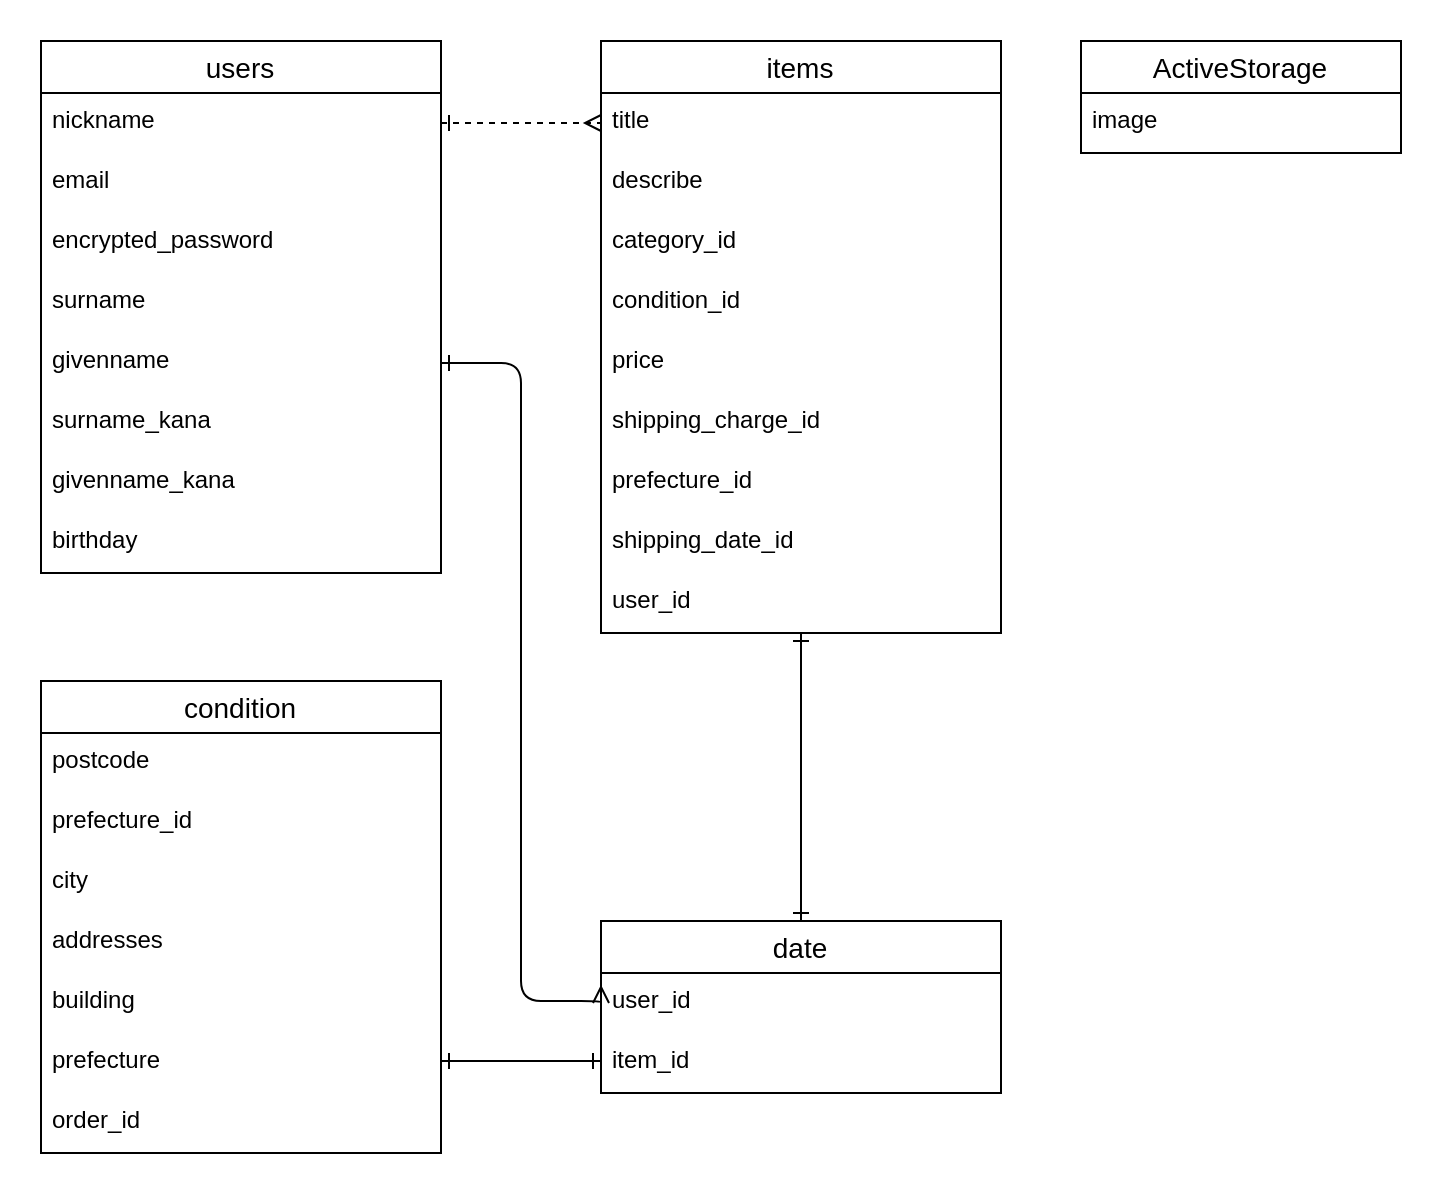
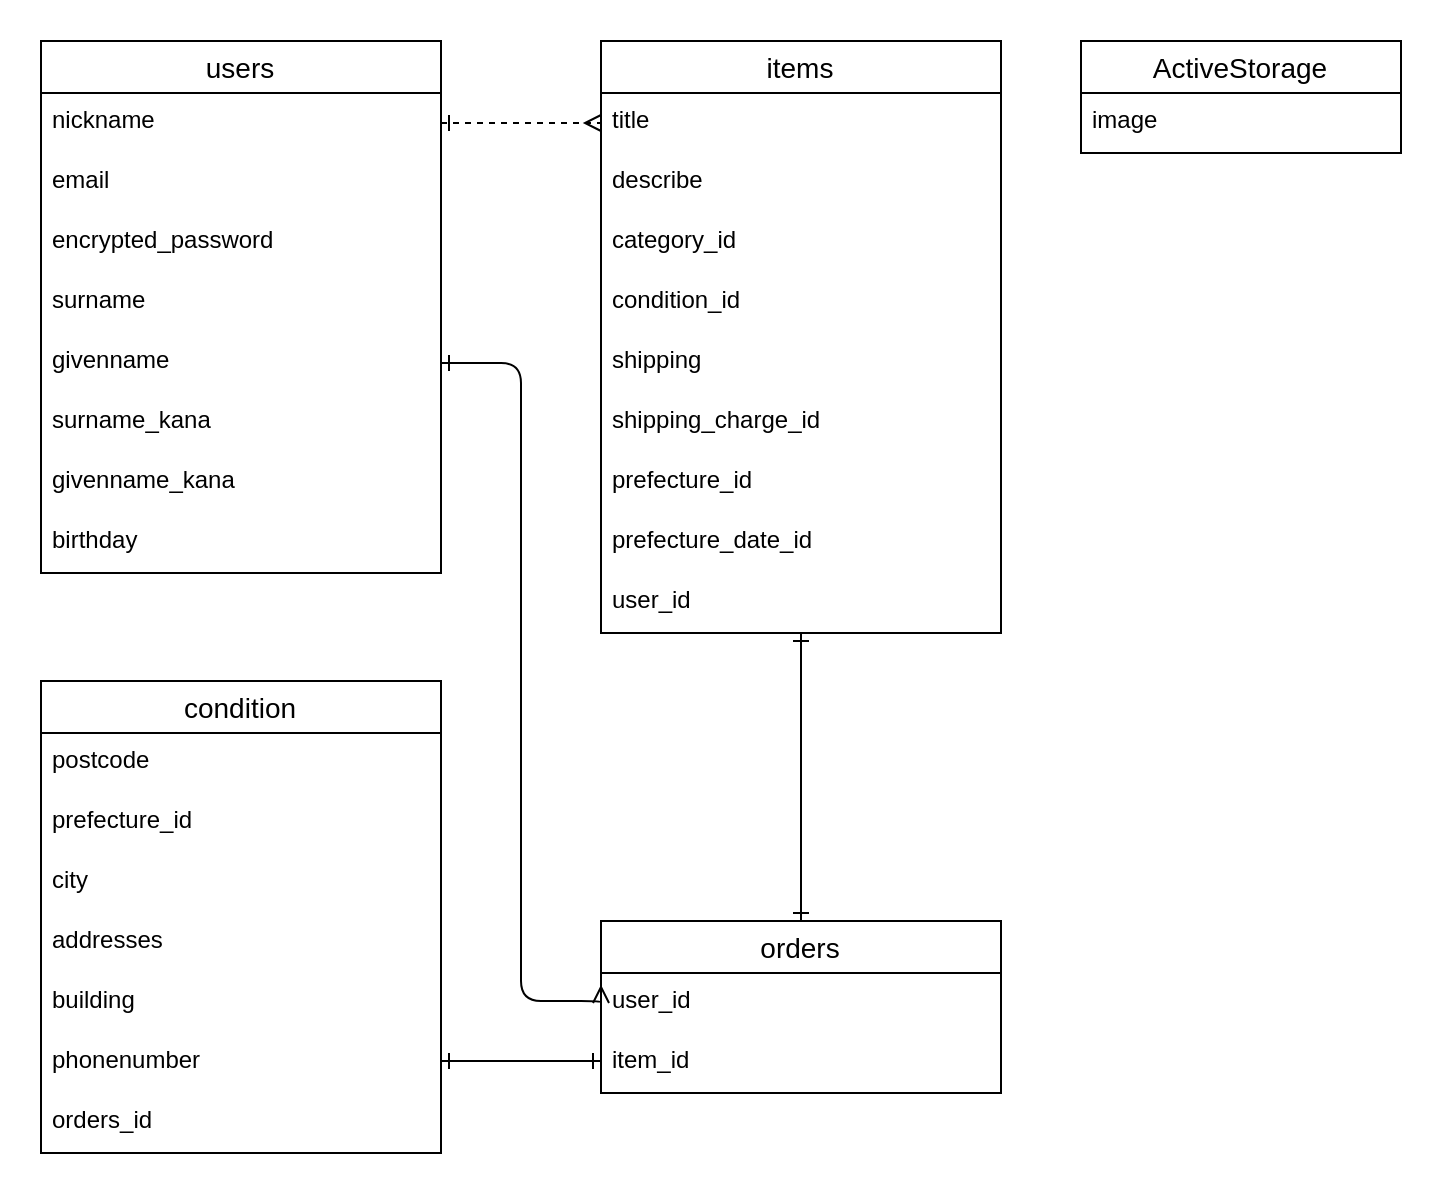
node "price": label "price" -> "shipping"
node "shipping_date_id": label "shipping_date_id" -> "prefecture_date_id"
node "date": label "date" -> "orders"
node "prefecture": label "prefecture" -> "phonenumber"
node "order_id": label "order_id" -> "orders_id"
